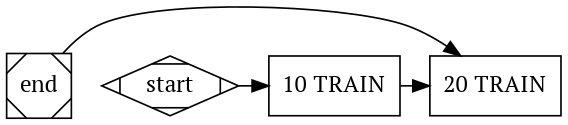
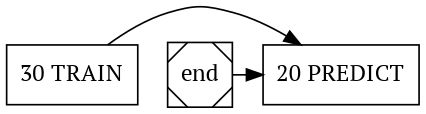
node "start": removed
node "10 TRAIN": label "10 TRAIN" -> "30 TRAIN"
node "20 TRAIN": label "20 TRAIN" -> "20 PREDICT"
